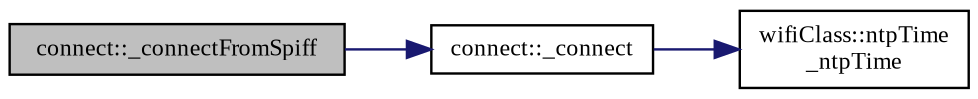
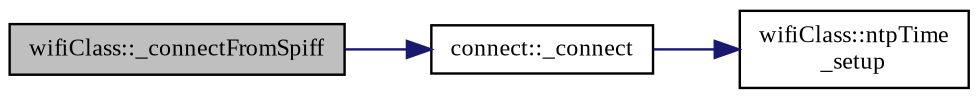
node "connect::_connectFromSpiff": label "connect::_connectFromSpiff" -> "wifiClass::_connectFromSpiff"
node "wifiClass::ntpTime _ntpTime": label "wifiClass::ntpTime _ntpTime" -> "wifiClass::ntpTime _setup"
